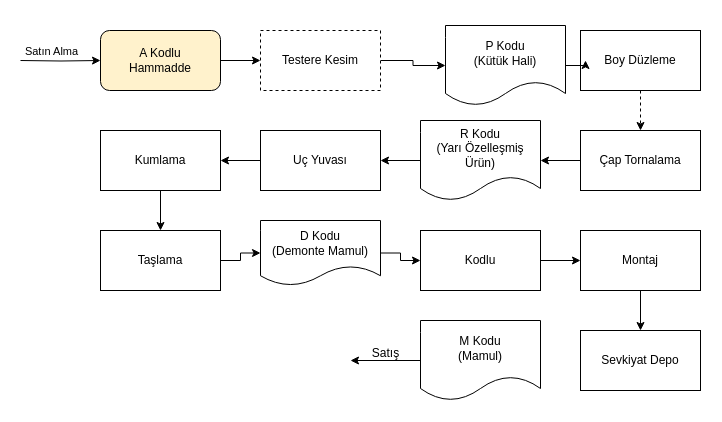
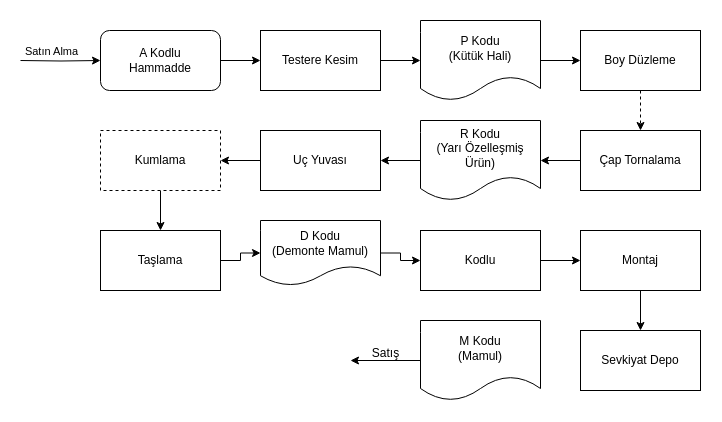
node "A Kodlu Hammadde": fillcolor #fff2cc -> #ffffff
node "Testere Kesim": style dashed -> solid
node "P Kodu (Kütük Hali)": moved (506, 66) -> (481, 61)
node "Kumlama": style solid -> dashed
